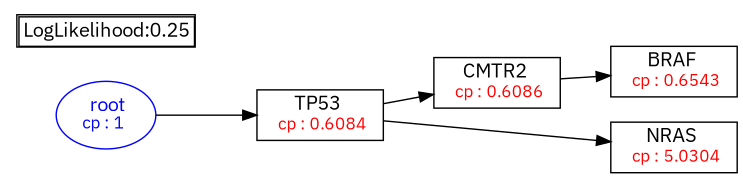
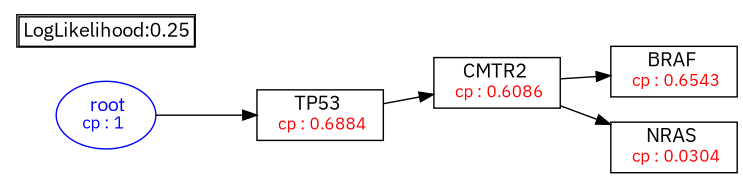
node "TP53": text "cp : 0.6084" -> "cp : 0.6884"
edge "TP53" -> "NRAS": now "CMTR2" -> "NRAS"
node "NRAS": text "cp : 5.0304" -> "cp : 0.0304"
